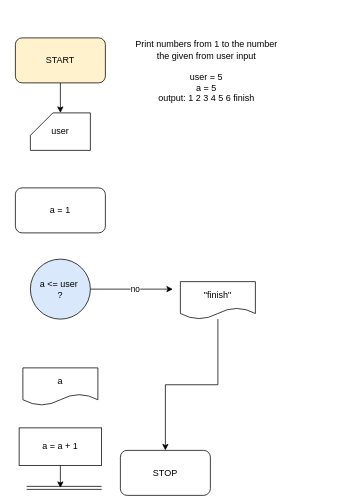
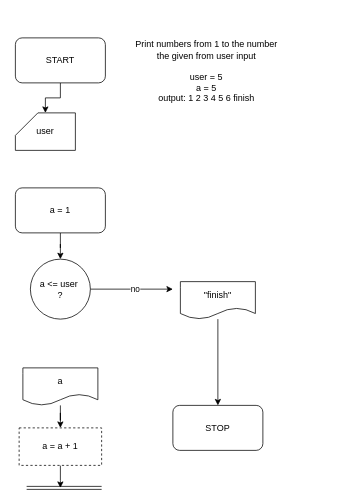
node "START": fillcolor #fff2cc -> #ffffff
node "user": moved (60, 132) -> (45, 132)
edge "a = 1" -> "a <= user ?": added
node "a <= user ?": fillcolor #dae8fc -> #ffffff
edge "a" -> "a = a + 1": added
node "a = a + 1": style solid -> dashed
node "STOP": moved (165, 473) -> (218, 428)
